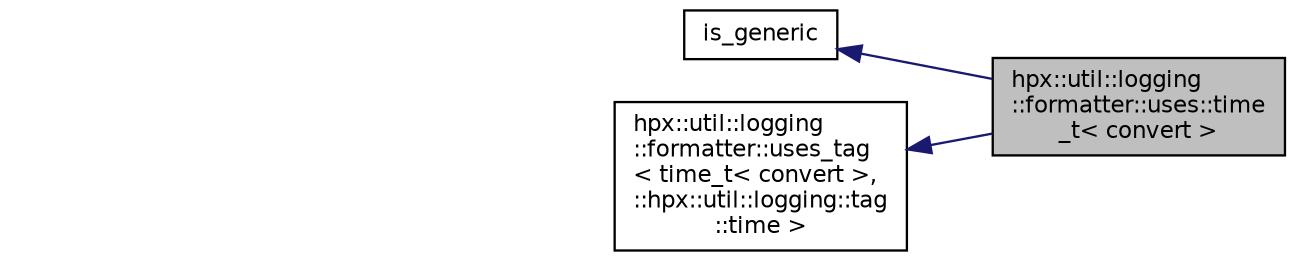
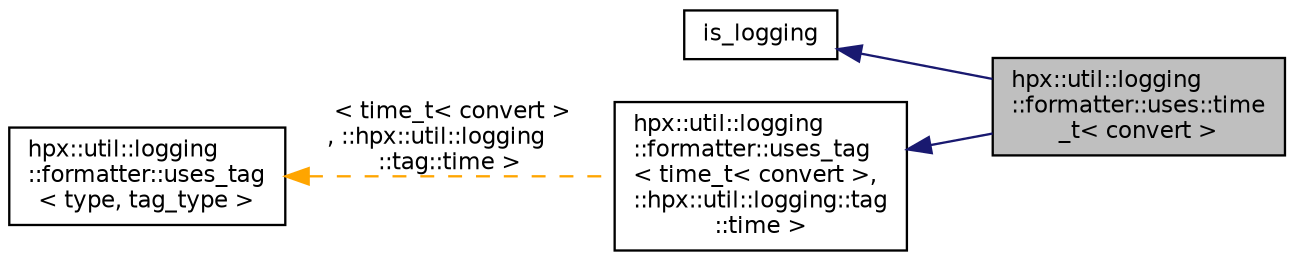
node "is_generic": label "is_generic" -> "is_logging"
node "hpx::util::logging ::formatter::uses_tag < type, tag_type >": added
